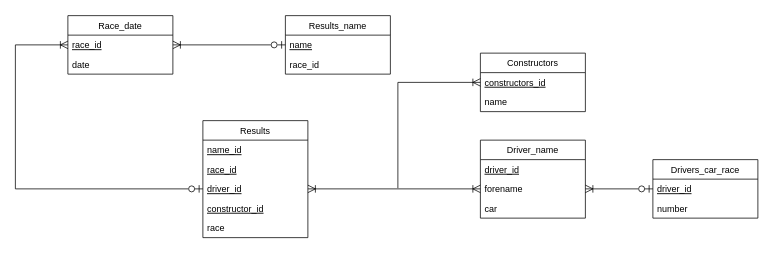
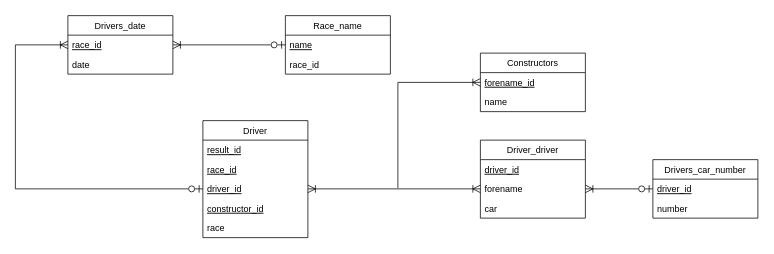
node "Race_date": label "Race_date" -> "Drivers_date"
node "Results_name": label "Results_name" -> "Race_name"
node "constructors_id": label "constructors_id" -> "forename_id"
node "Results": label "Results" -> "Driver"
node "name_id": label "name_id" -> "result_id"
node "Driver_name": label "Driver_name" -> "Driver_driver"
node "Drivers_car_race": label "Drivers_car_race" -> "Drivers_car_number"
